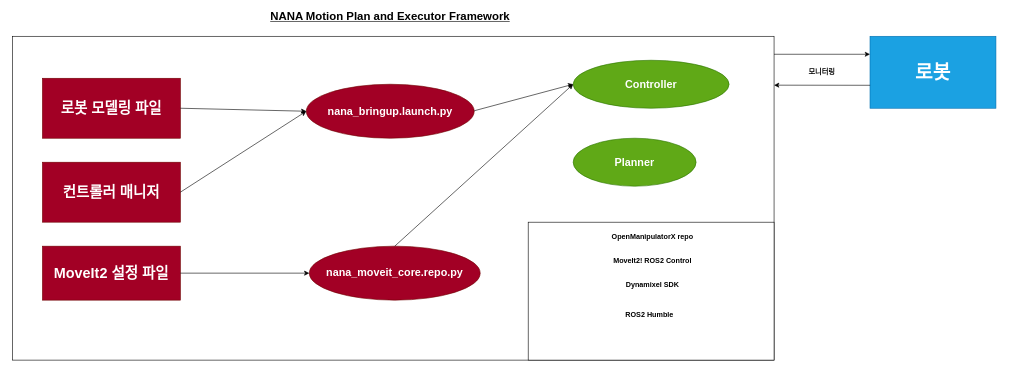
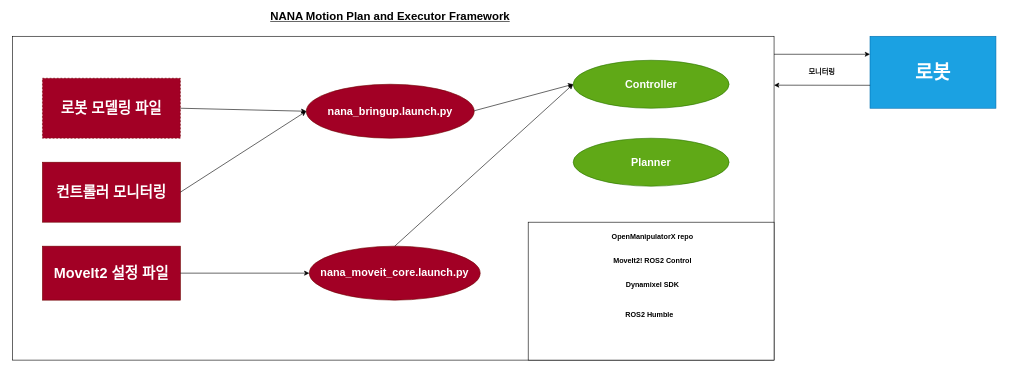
node "로봇 모델링 파일": style solid -> dashed
node "Planner": size 123x48 -> 156x48
node "컨트롤러 매니저": label "컨트롤러 매니저" -> "컨트롤러 모니터링"
node "nana_moveit_core.repo.py": label "nana_moveit_core.repo.py" -> "nana_moveit_core.launch.py"
